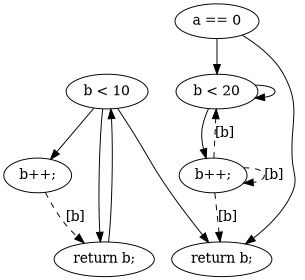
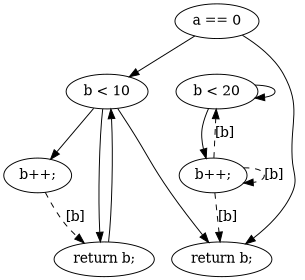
edge "a == 0" -> "b < 20": now "a == 0" -> "b < 10"
